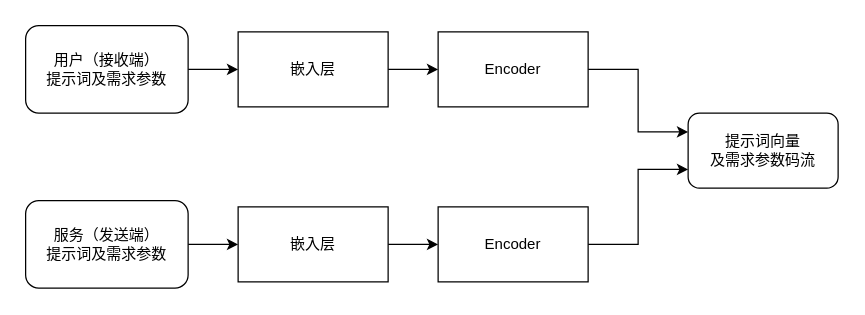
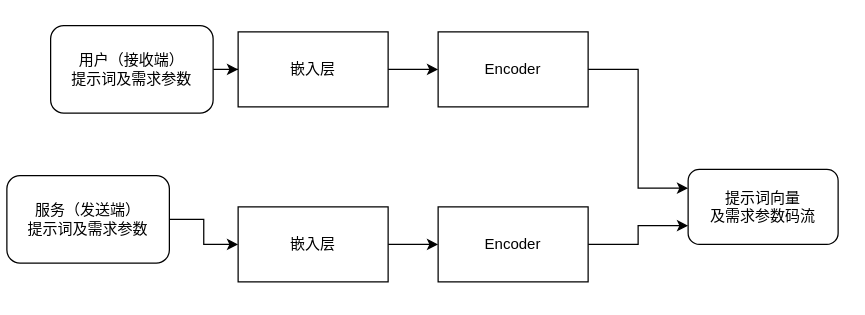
node "用户（接收端） 提示词及需求参数": moved (107, 69) -> (132, 69)
node "提示词向量 及需求参数码流": moved (763, 151) -> (763, 207)
node "服务（发送端） 提示词及需求参数": moved (107, 244) -> (88, 219)
